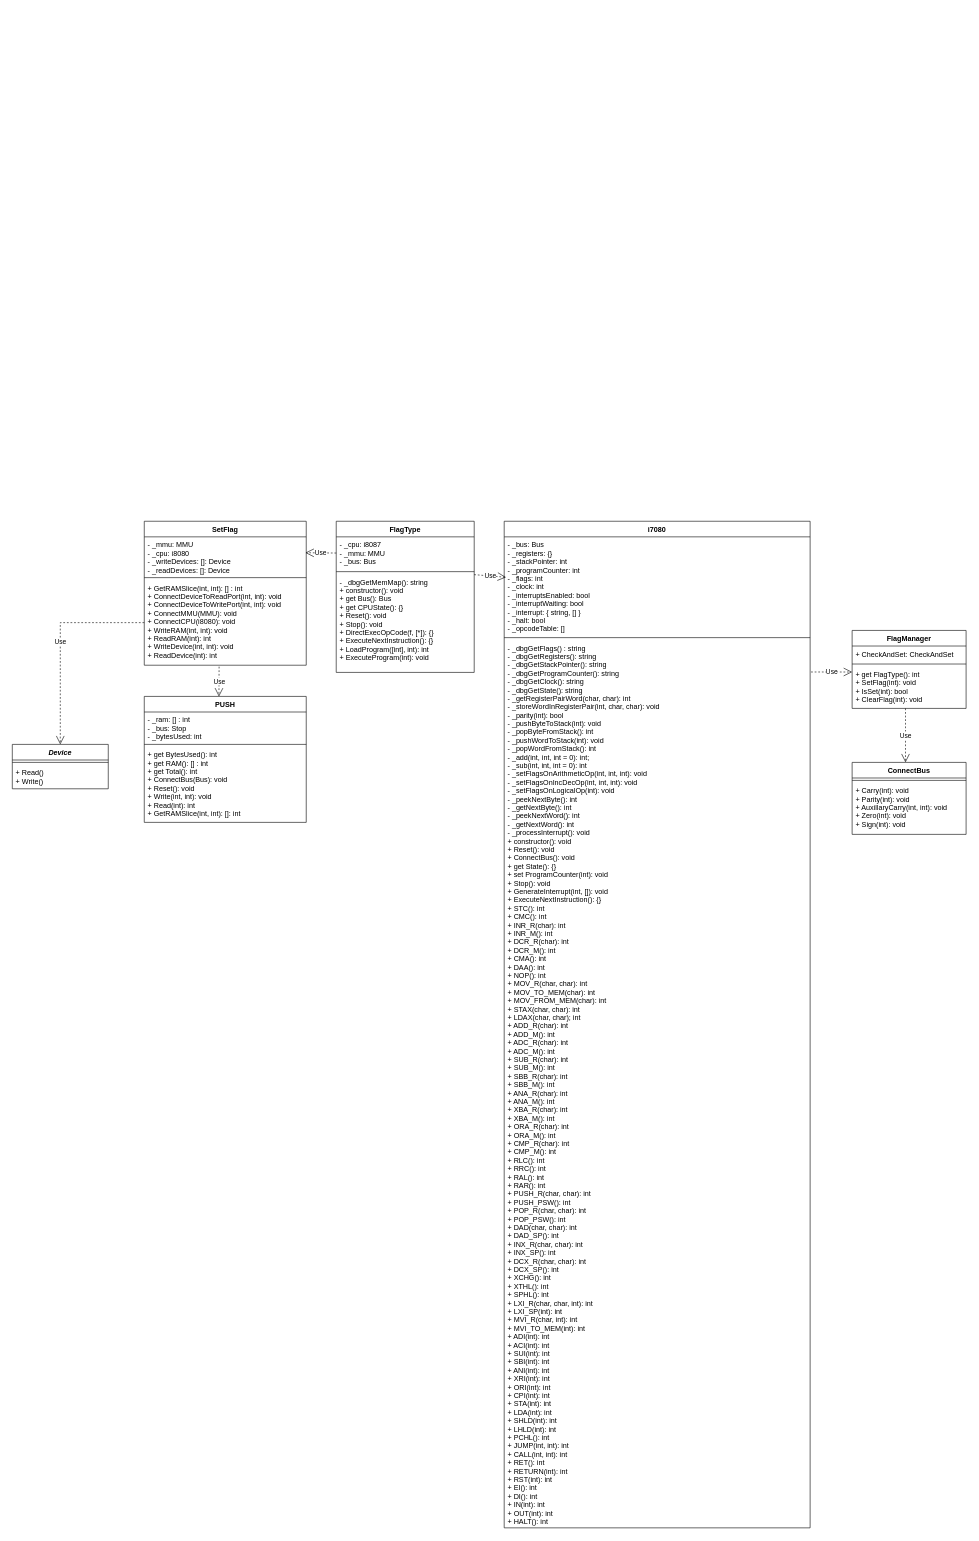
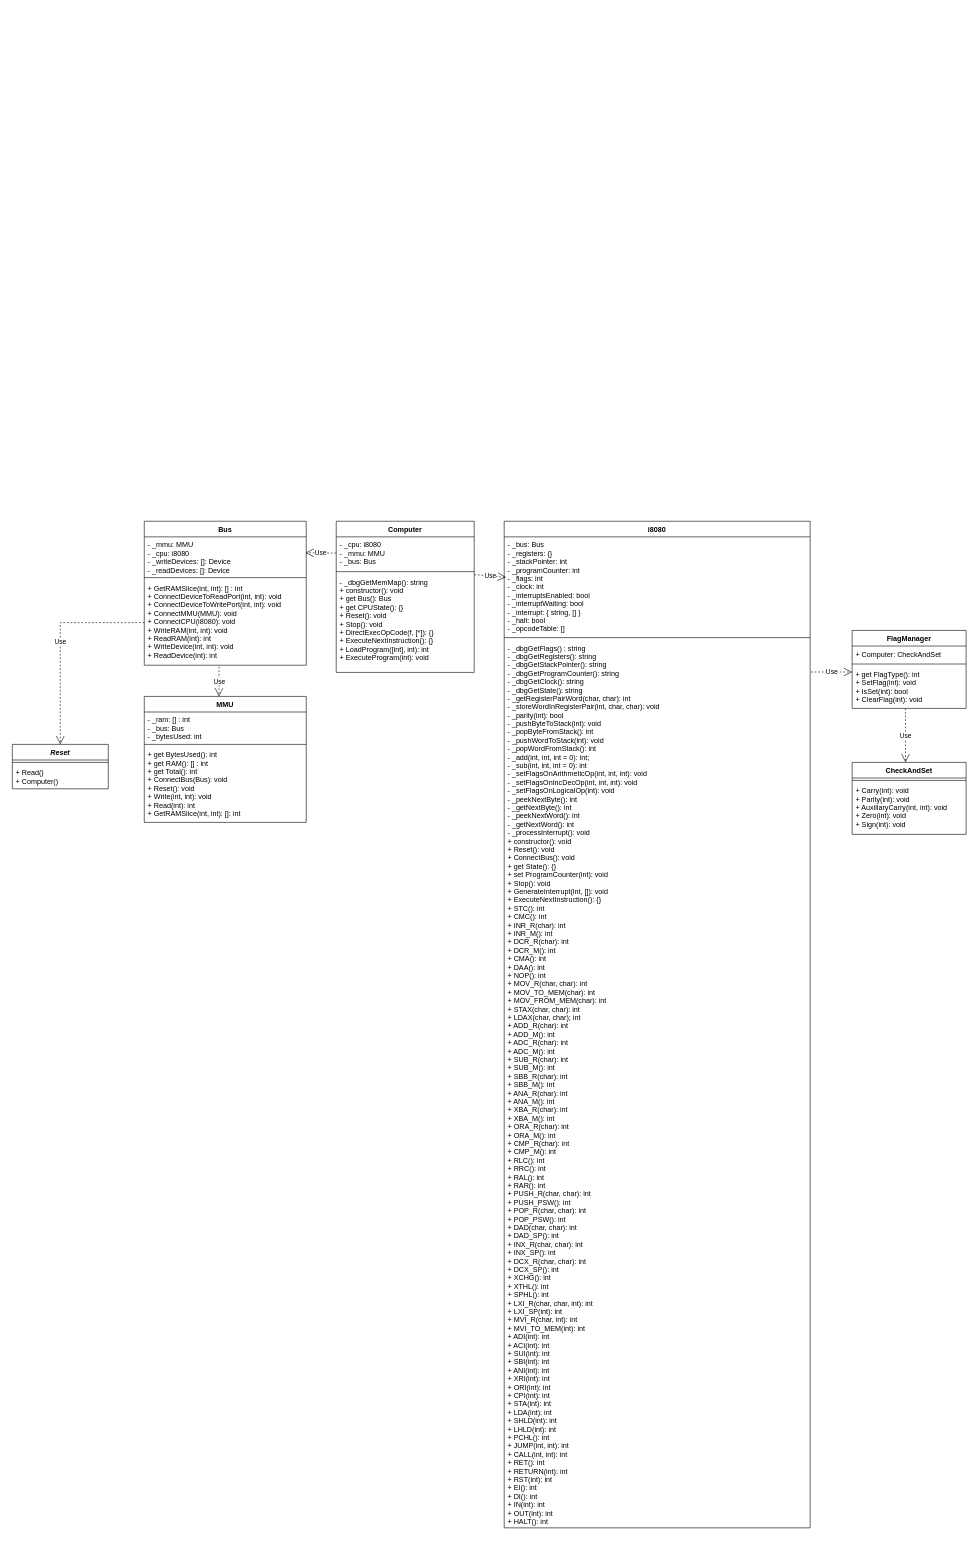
node "SetFlag": label "SetFlag" -> "Bus"
node "FlagType": label "FlagType" -> "Computer"
node "i7080": label "i7080" -> "i8080"
node "- _cpu: i8087 - _mmu: MMU - _bus: Bus": label "- _cpu: i8087 - _mmu: MMU - _bus: Bus" -> "- _cpu: i8080 - _mmu: MMU - _bus: Bus"
node "+ CheckAndSet: CheckAndSet": label "+ CheckAndSet: CheckAndSet" -> "+ Computer: CheckAndSet"
node "PUSH": label "PUSH" -> "MMU"
node "- _ram: [] : int - _bus: Stop - _bytesUsed: int": label "- _ram: [] : int - _bus: Stop - _bytesUsed: int" -> "- _ram: [] : int - _bus: Bus - _bytesUsed: int"
node "Device": label "Device" -> "Reset"
node "ConnectBus": label "ConnectBus" -> "CheckAndSet"
node "+ Read() + Write()": label "+ Read() + Write()" -> "+ Read() + Computer()"
